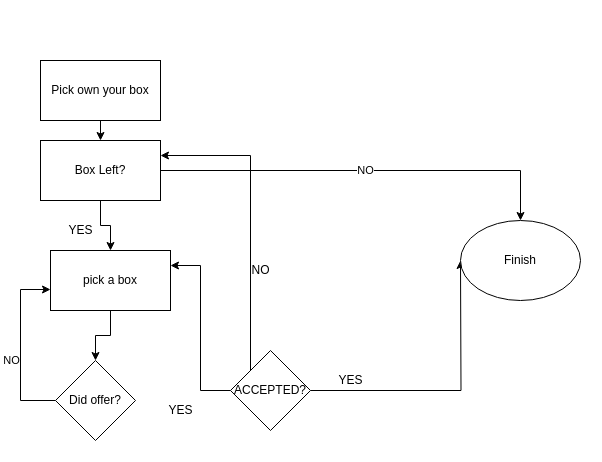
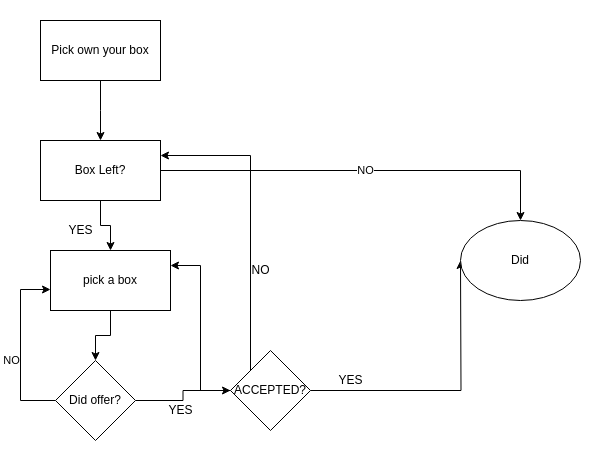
node "Pick own your box": moved (101, 91) -> (101, 51)
node "Finish": label "Finish" -> "Did"
edge "Did offer?" -> "ACCEPTED?": added
